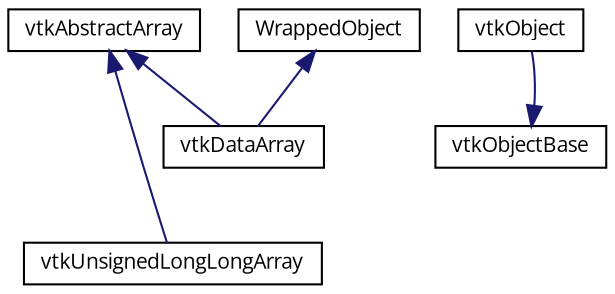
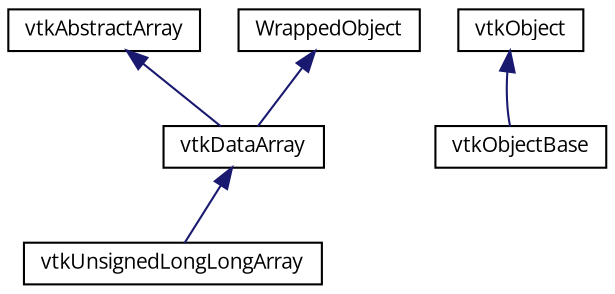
edge "vtkObject" -> "vtkObjectBase": reversed
edge "vtkUnsignedLongLongArray" -> "vtkAbstractArray": now "vtkUnsignedLongLongArray" -> "vtkDataArray"
